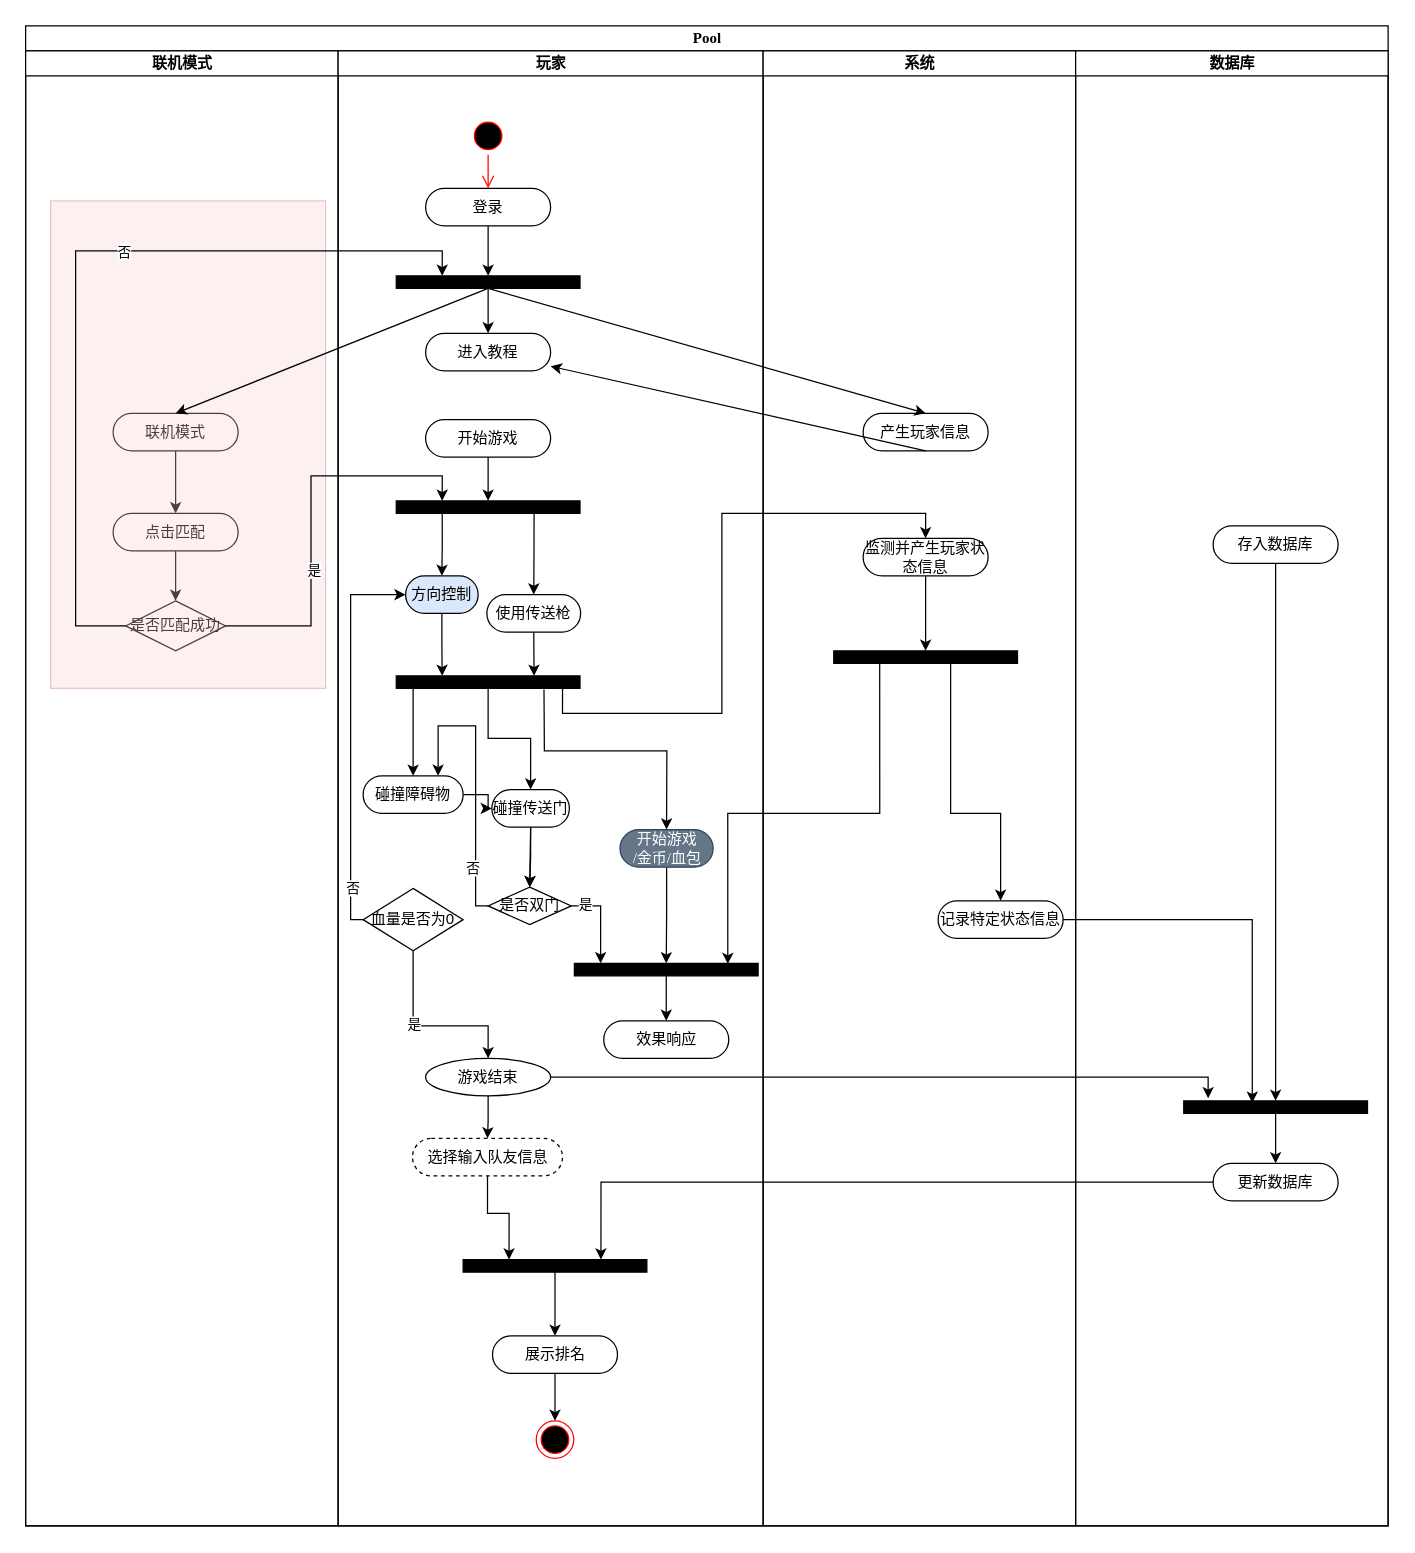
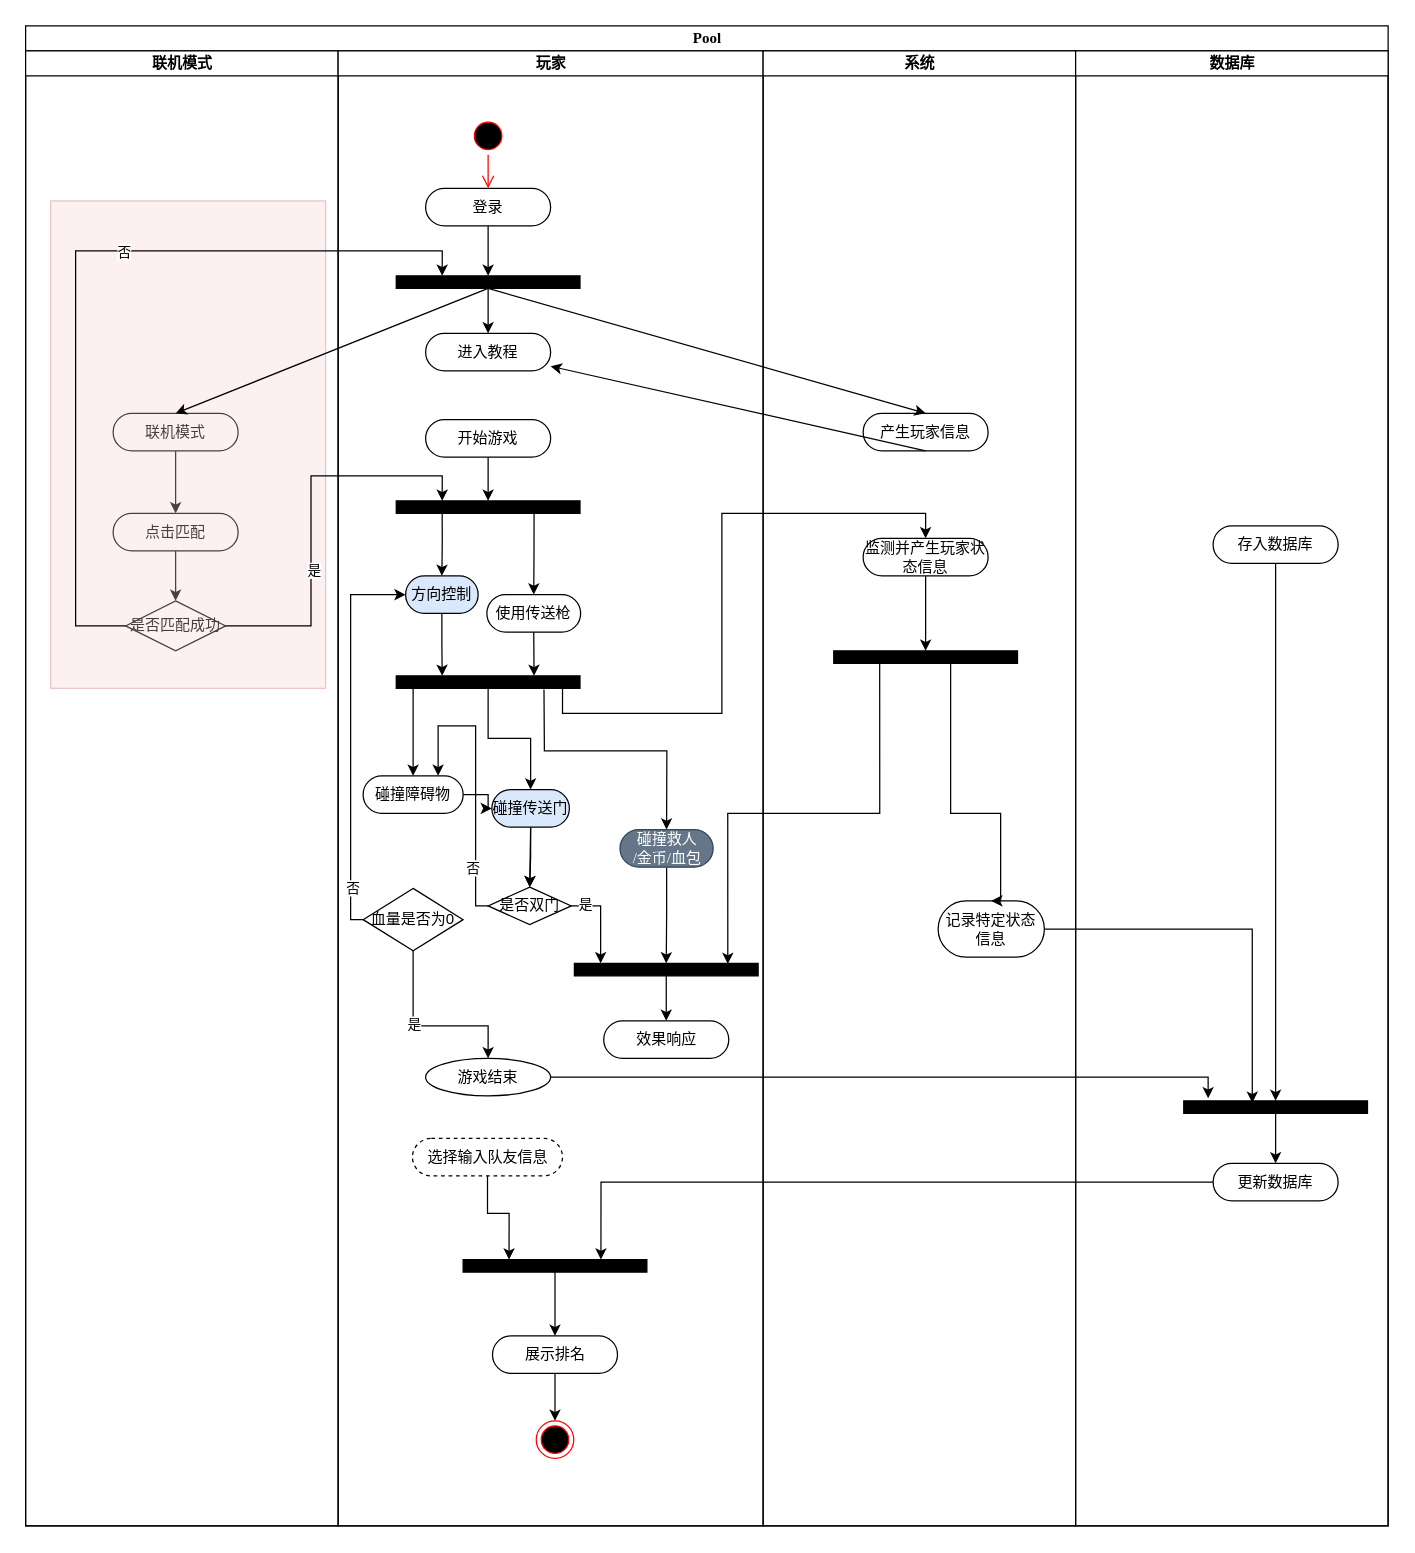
node "碰撞传送门": fillcolor #ffffff -> #dae8fc
node "开始游戏 /金币/血包": label "开始游戏 /金币/血包" -> "碰撞救人 /金币/血包"
node "记录特定状态信息": size 125x38 -> 106x56
edge "游戏结束" -> "选择输入队友信息": removed
